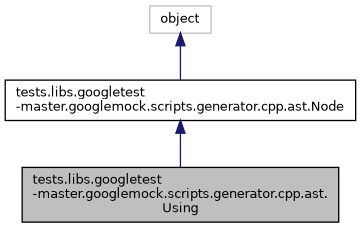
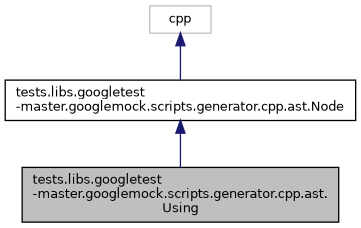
node "object": label "object" -> "cpp"
